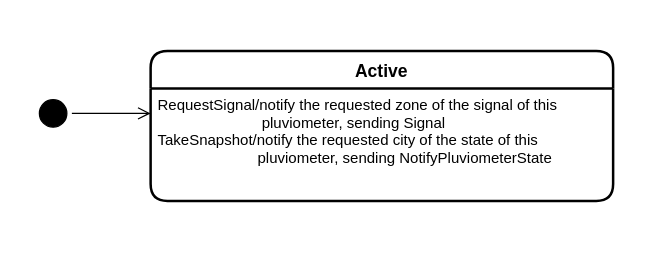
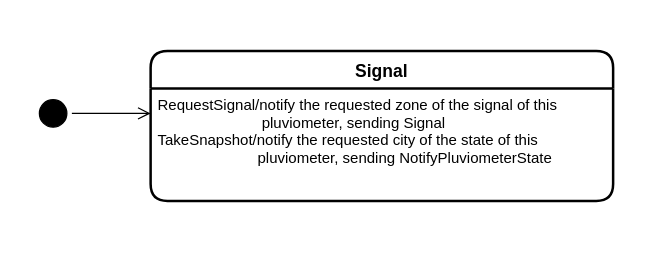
node "Active": label "Active" -> "Signal"
